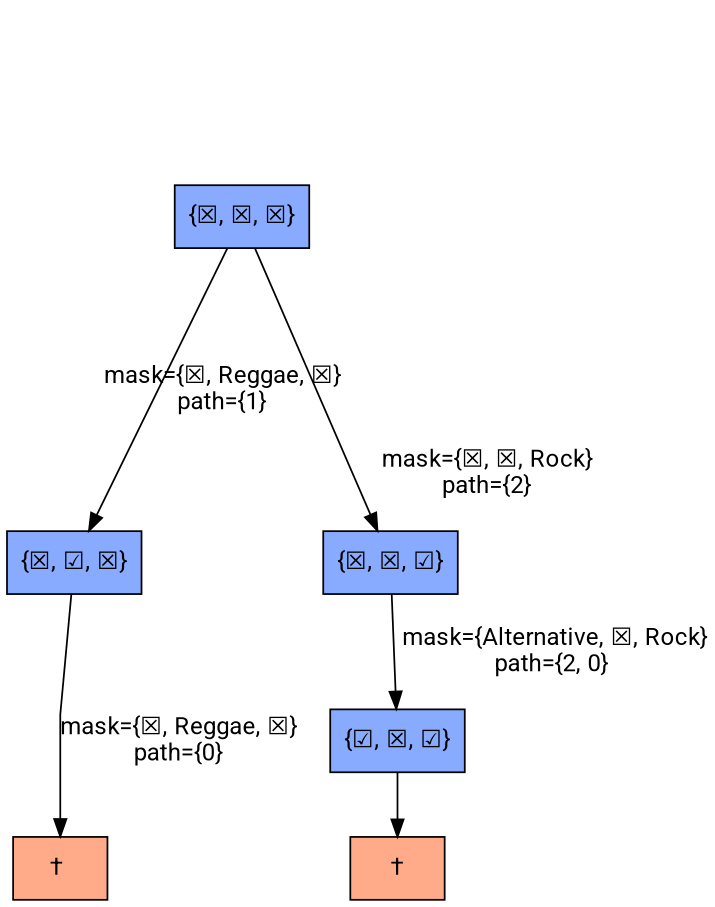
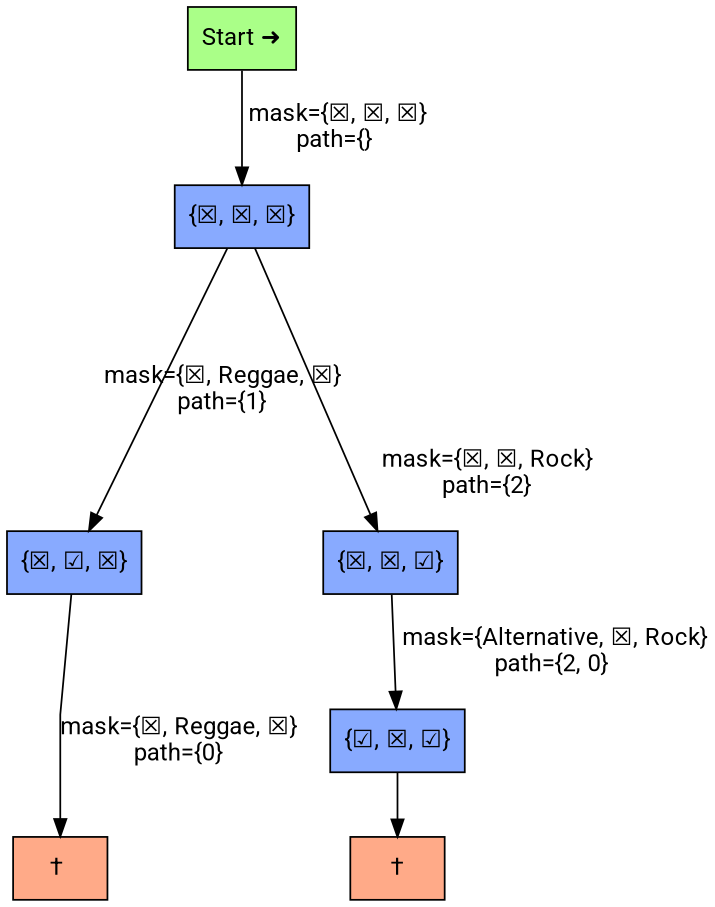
node "Start ➜": added
